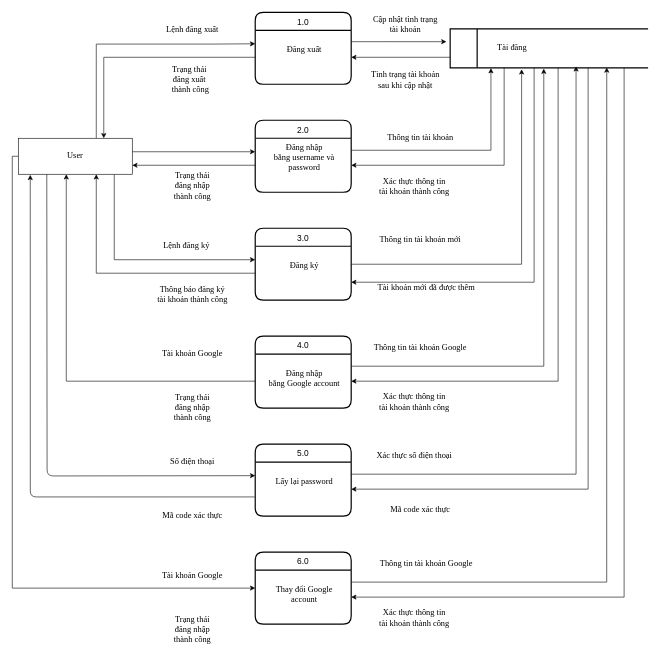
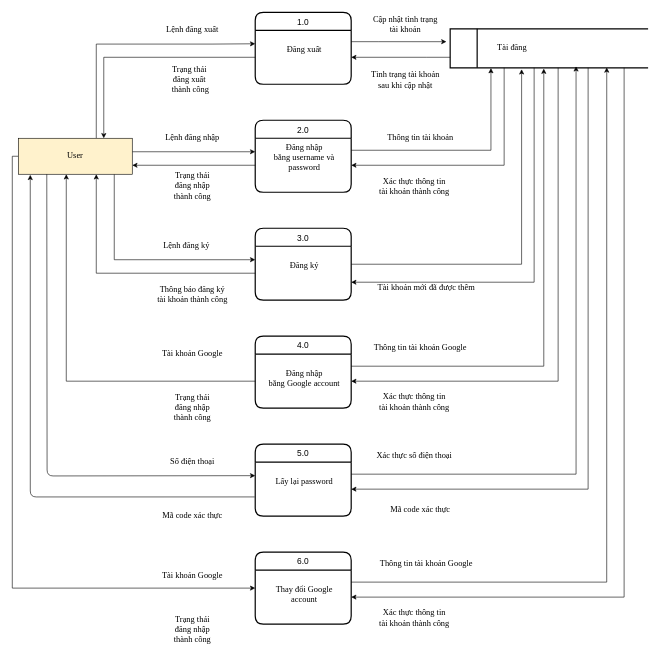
node "Lệnh đăng nhập": added
node "User": fillcolor #ffffff -> #fff2cc
node "Thông tin tài khoản mới": removed
